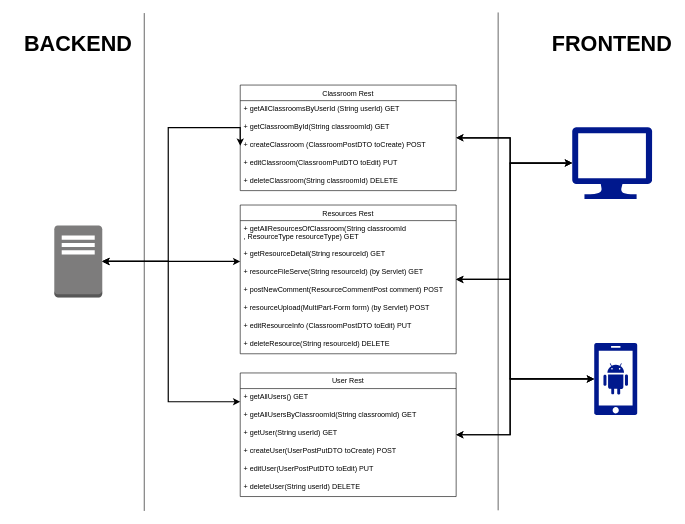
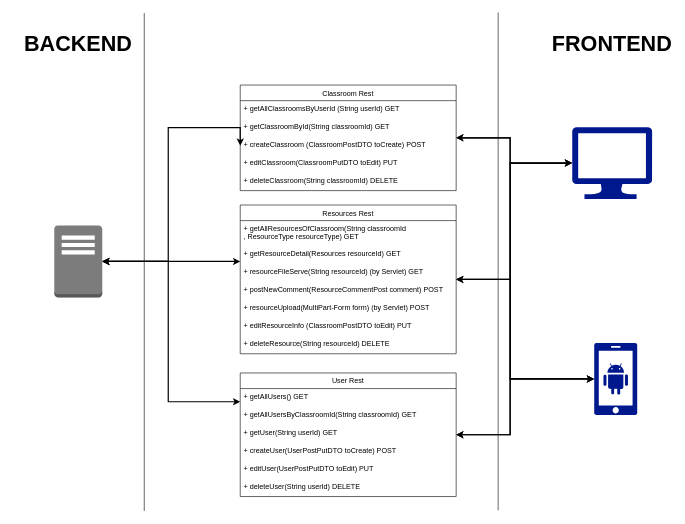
node "+ getResourceDetail(String resourceId) GET": label "+ getResourceDetail(String resourceId) GET" -> "+ getResourceDetail(Resources resourceId) GET"
